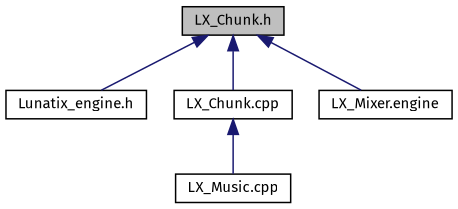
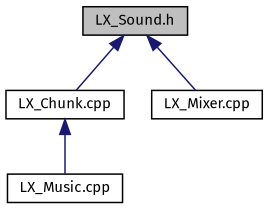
node "LX_Chunk.h": label "LX_Chunk.h" -> "LX_Sound.h"
node "Lunatix_engine.h": removed
node "LX_Mixer.engine": label "LX_Mixer.engine" -> "LX_Mixer.cpp"
